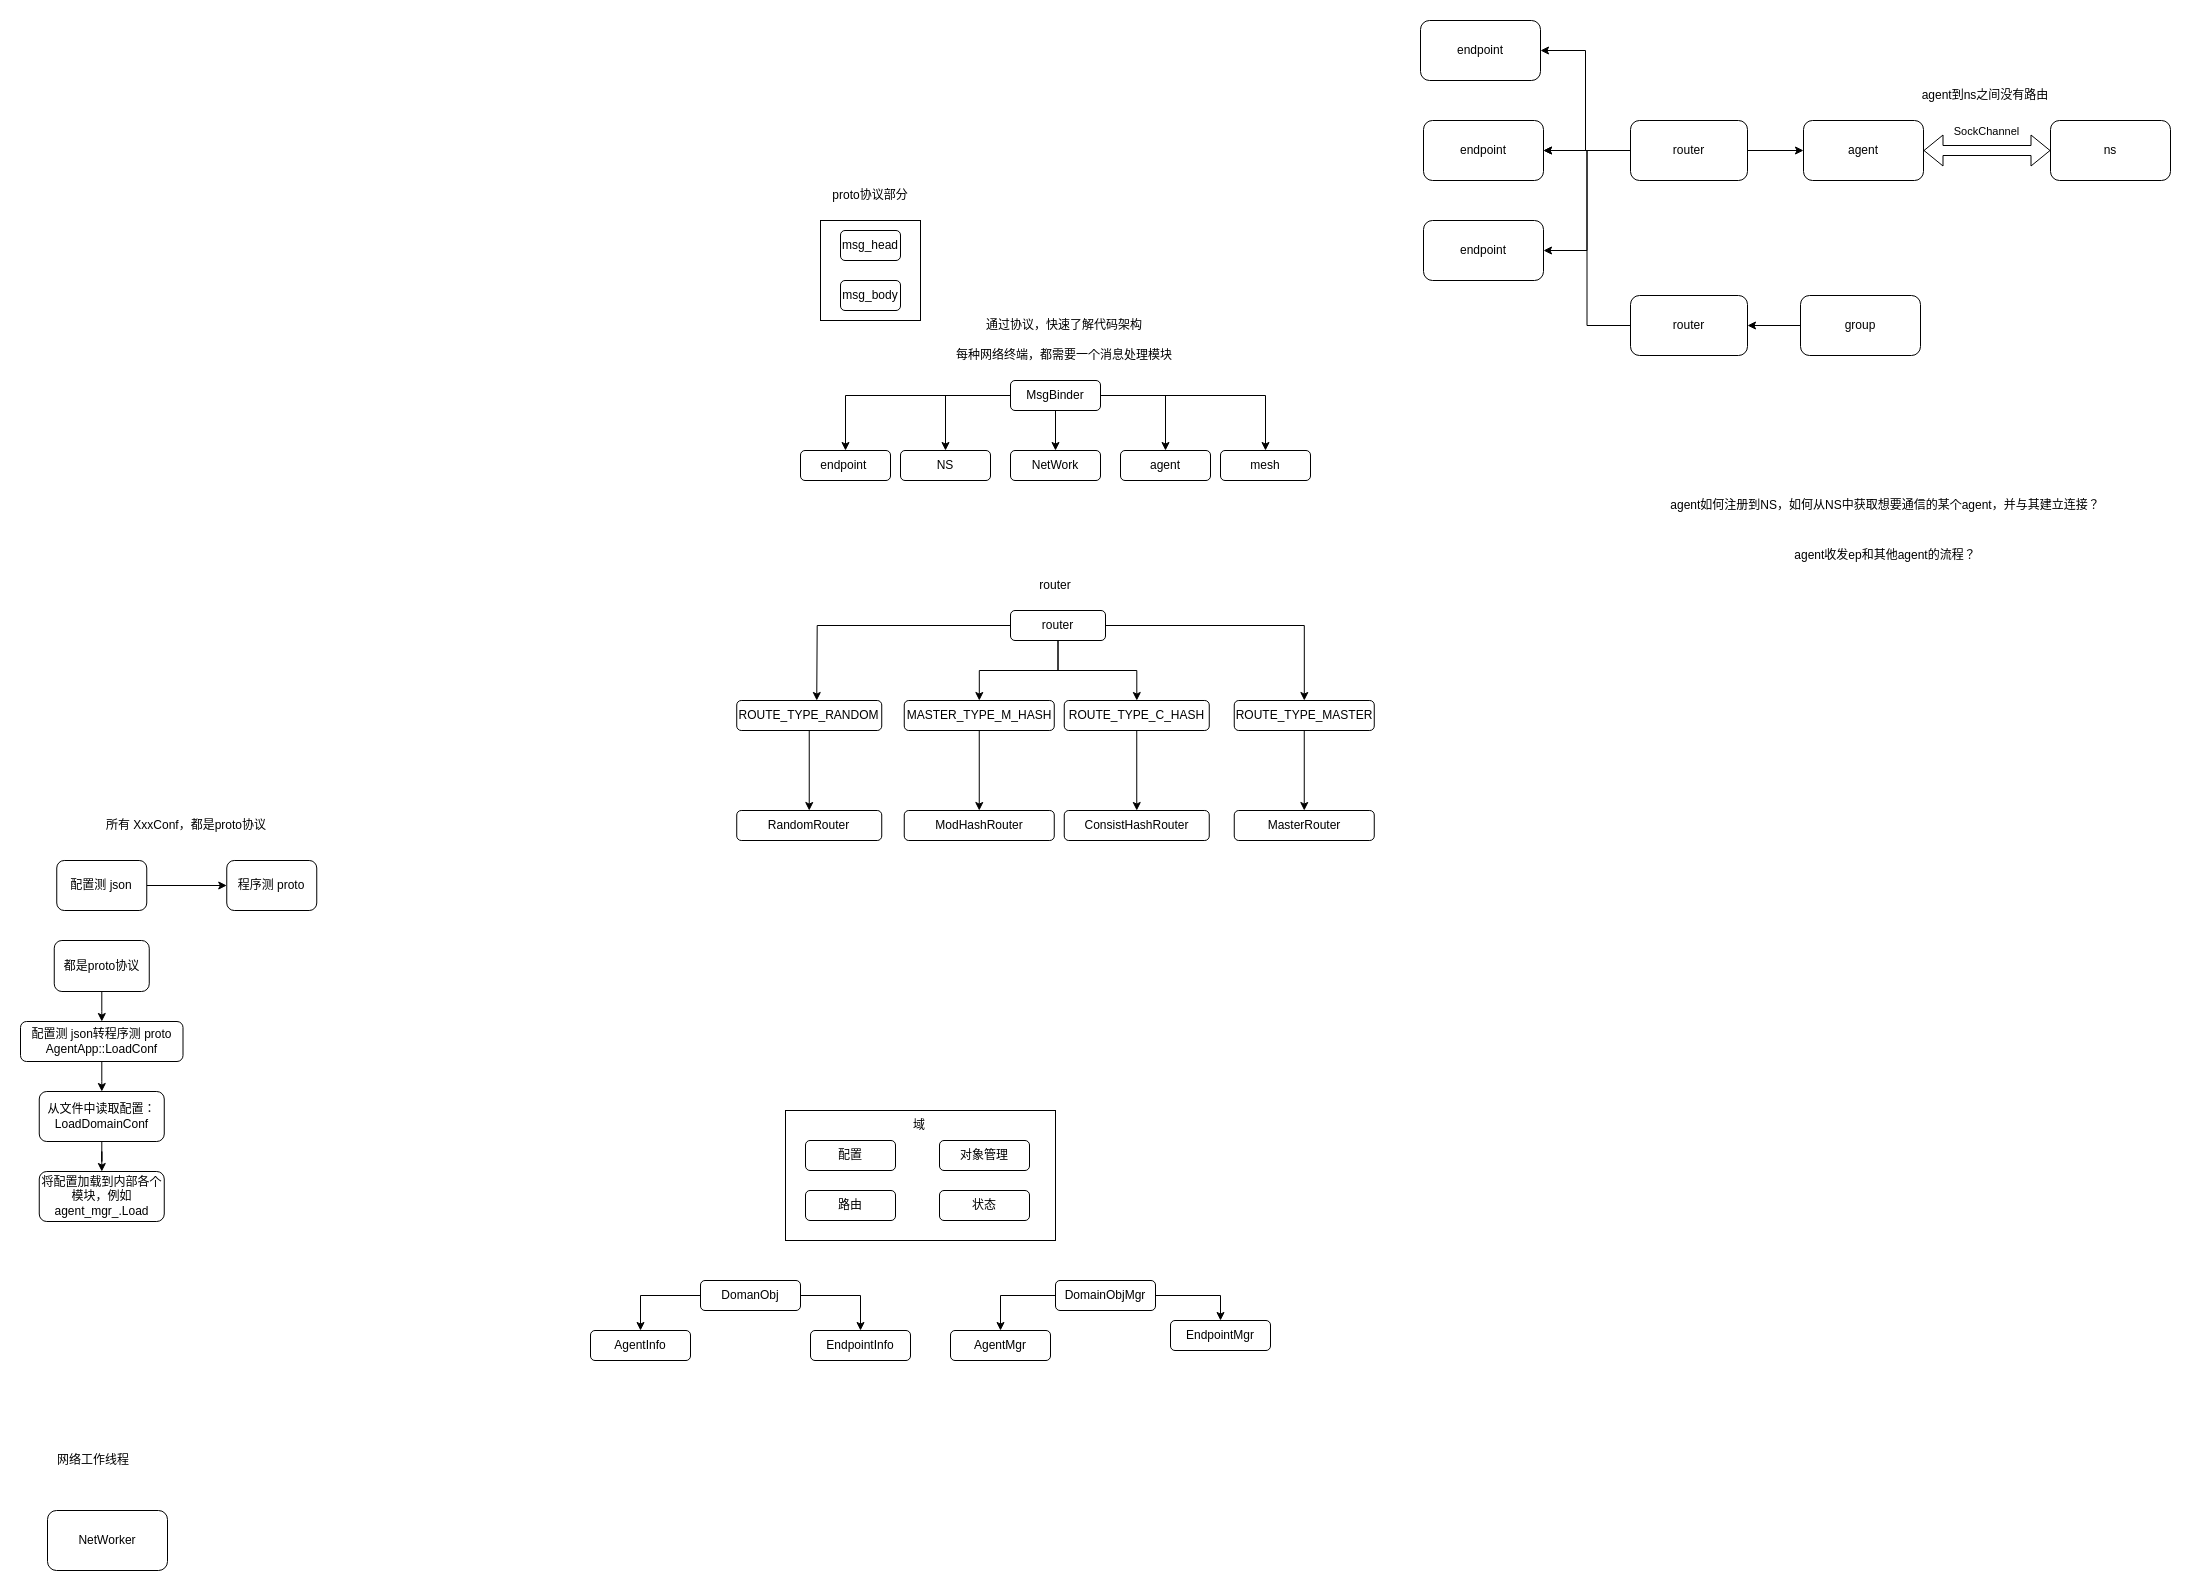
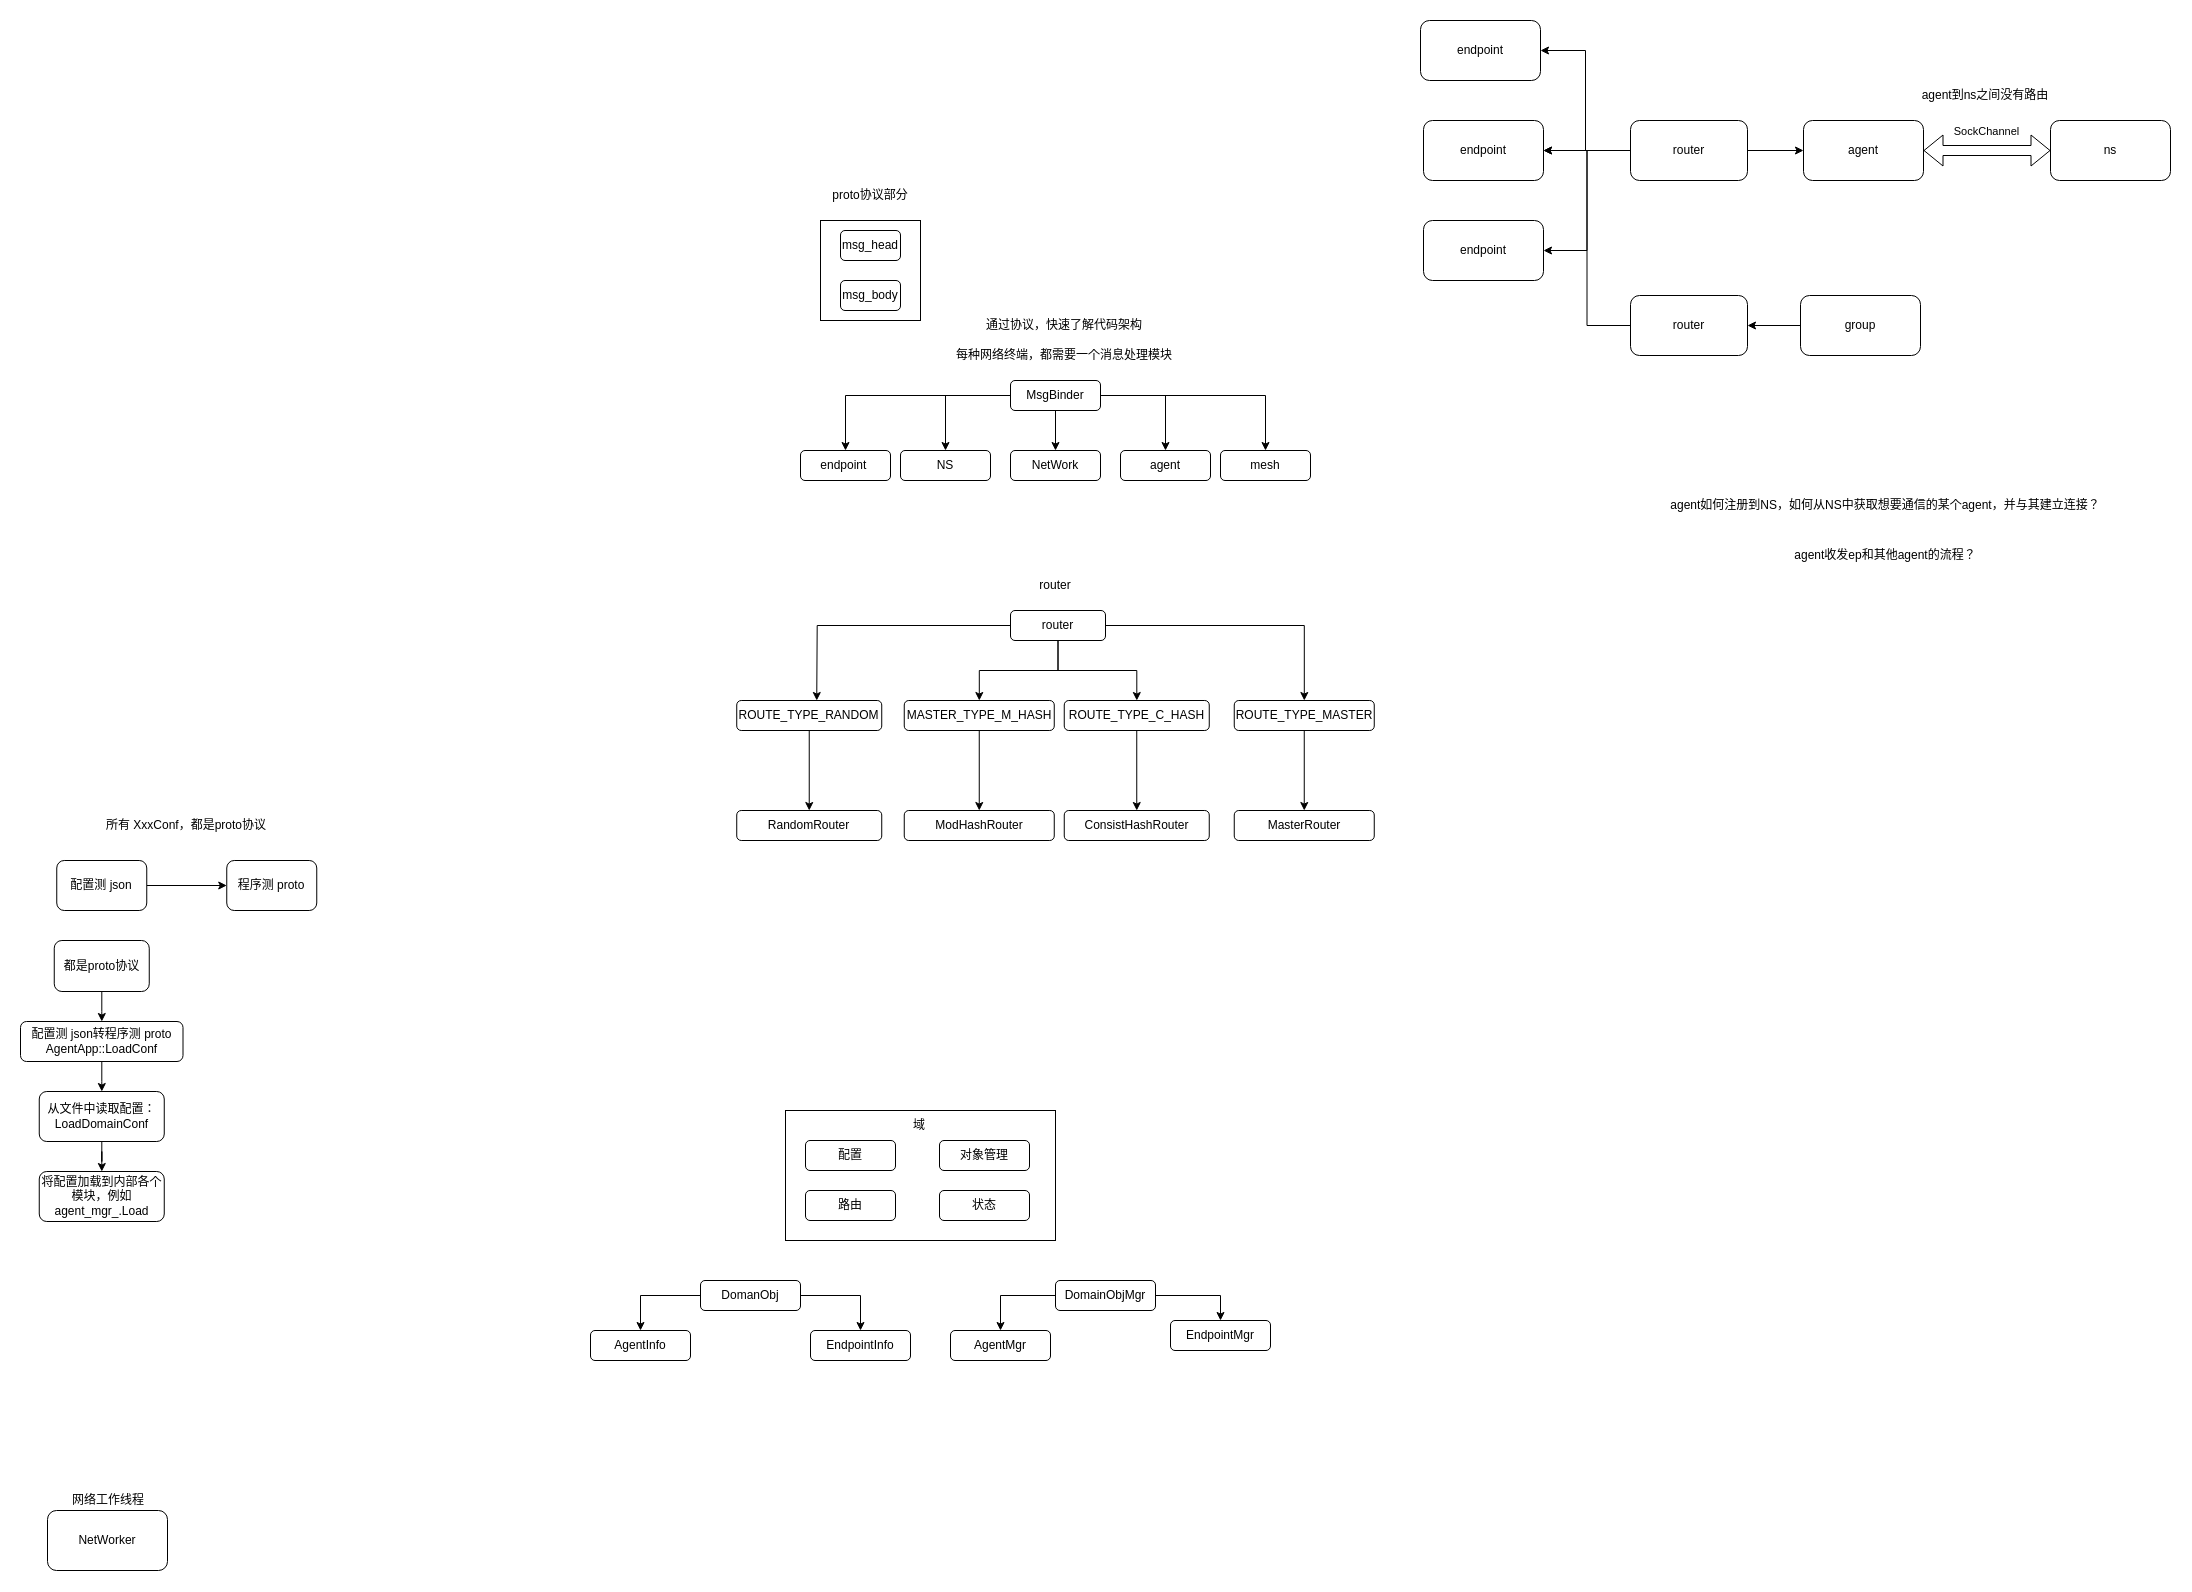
node "网络工作线程": moved (93, 1461) -> (108, 1501)
